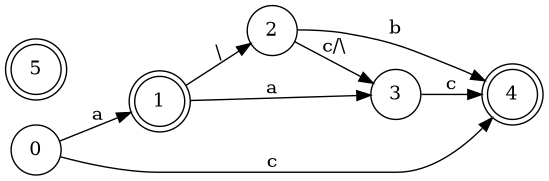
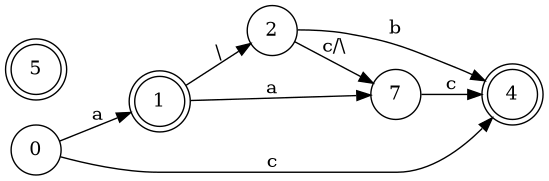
node "3": label "3" -> "7"
